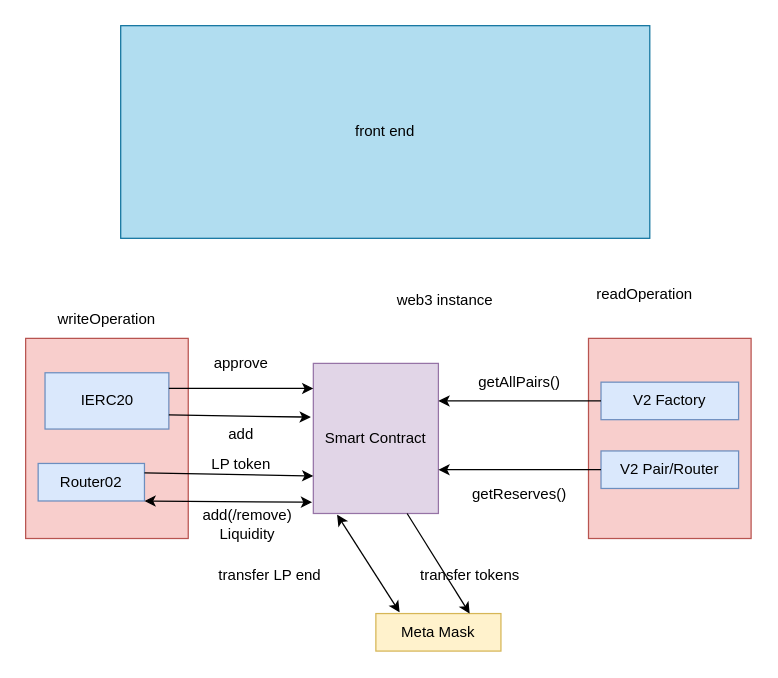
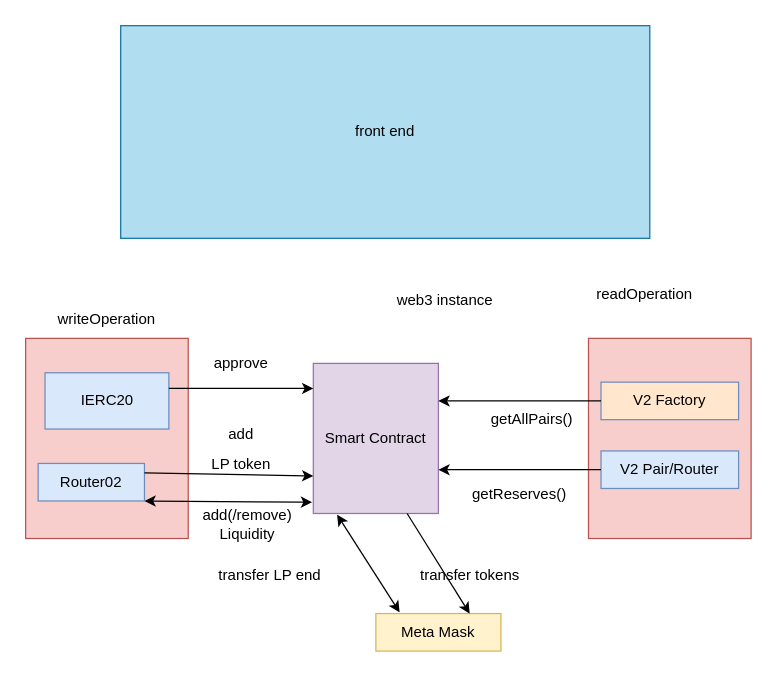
node "getAllPairs()": moved (519, 382) -> (532, 419)
node "V2 Factory": fillcolor #dae8fc -> #ffe6cc
edge "IERC20" -> "Smart Contract": removed
